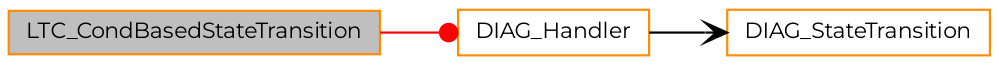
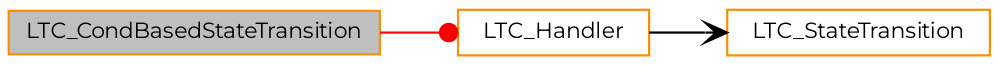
node "DIAG_Handler": label "DIAG_Handler" -> "LTC_Handler"
node "DIAG_StateTransition": label "DIAG_StateTransition" -> "LTC_StateTransition"
